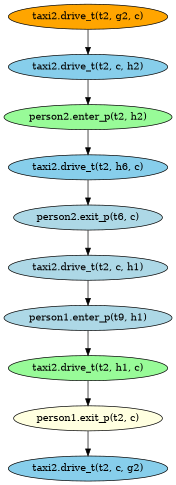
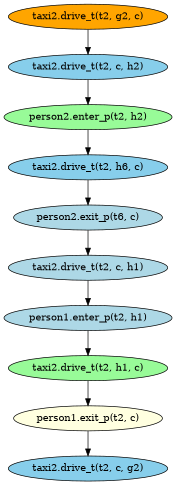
node "person1.enter_p(t9, h1)": label "person1.enter_p(t9, h1)" -> "person1.enter_p(t2, h1)"
